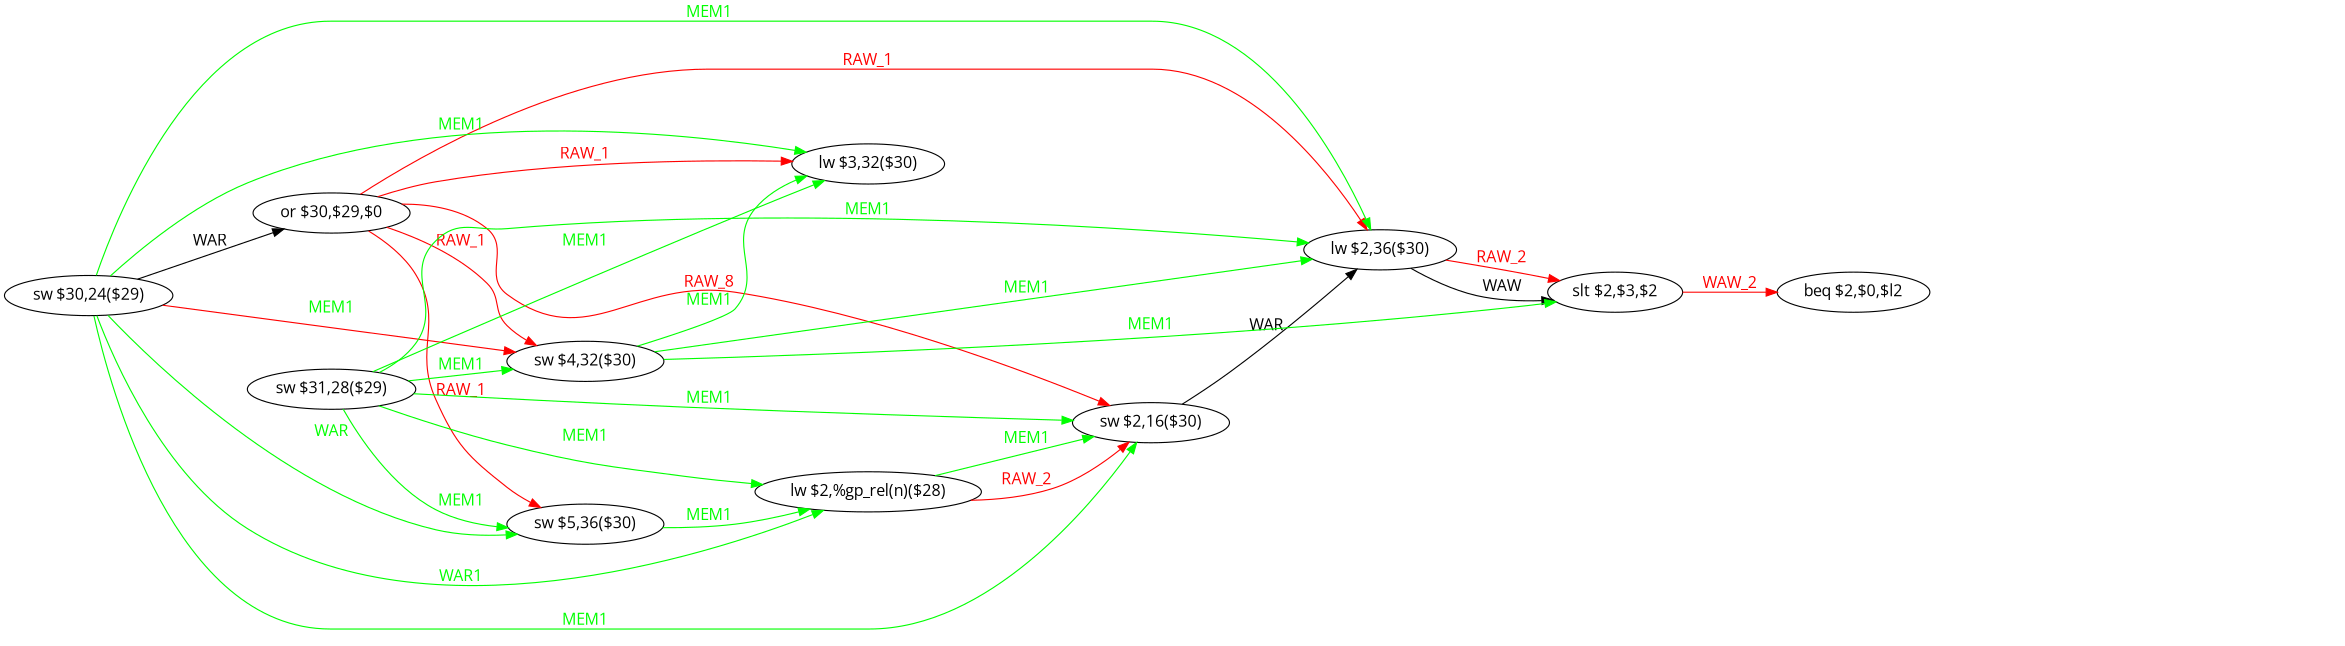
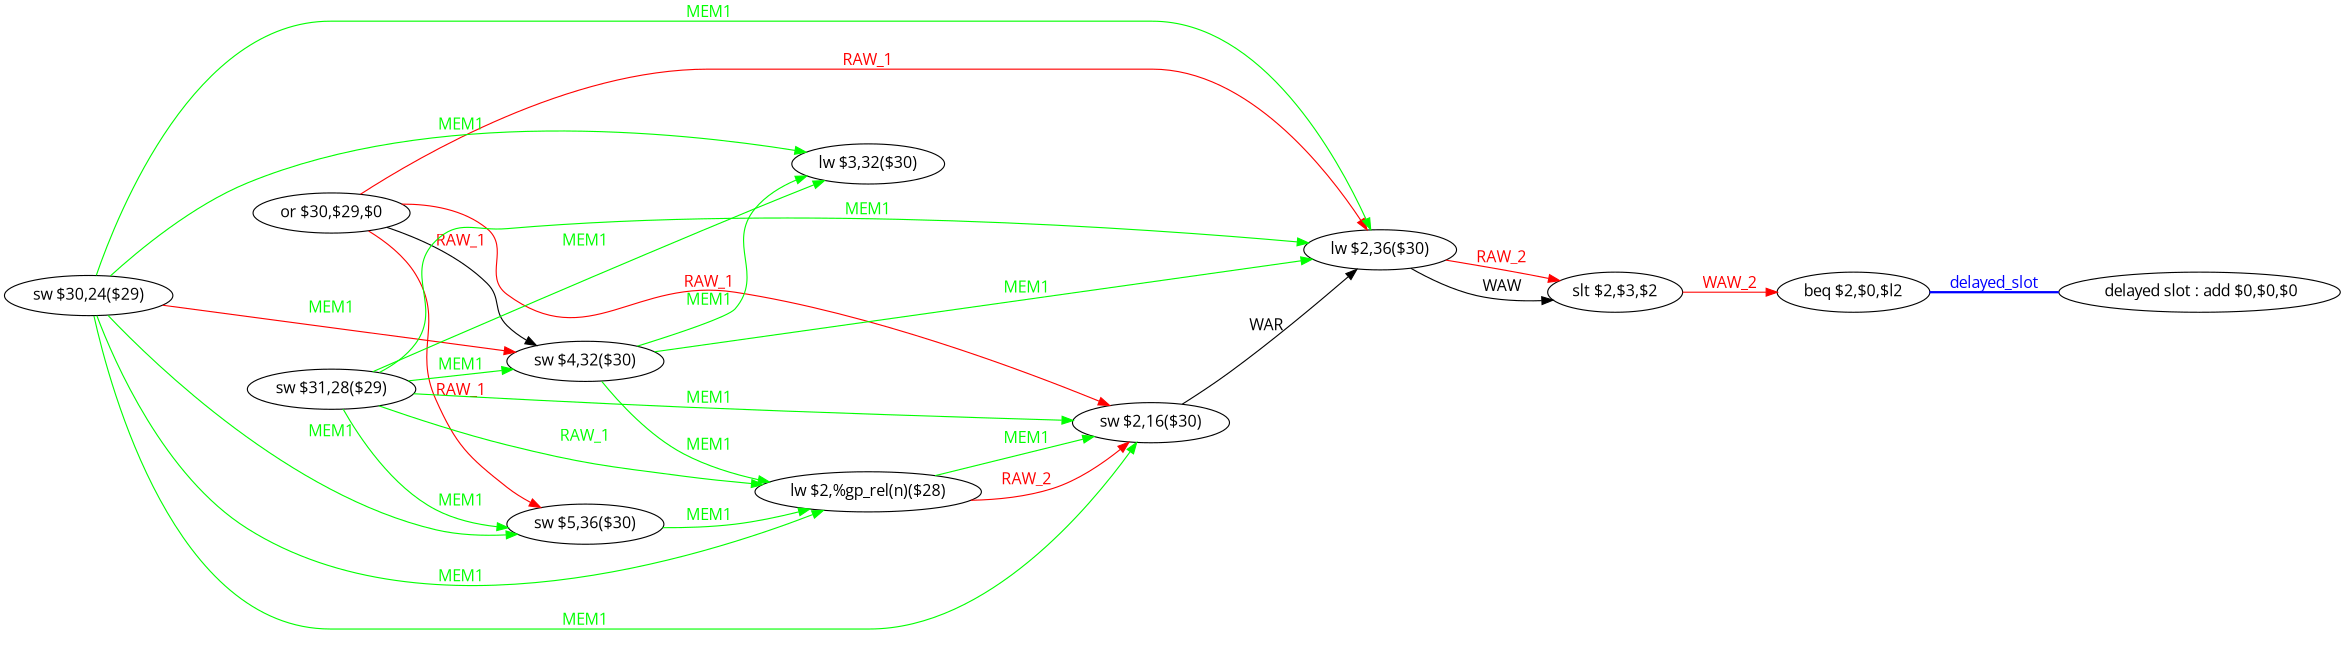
edge "or $30,$29,$0" -> "lw $3,32($30)": removed, label "RAW_1"
edge "sw $30,24($29)" -> "or $30,$29,$0": removed, label "WAR"
edge "or $30,$29,$0" -> "sw $4,32($30)": color red -> black
edge "or $30,$29,$0" -> "sw $2,16($30)": label "RAW_8" -> "RAW_1"
node "delayed slot : add $0,$0,$0": added
edge "sw $4,32($30)" -> "slt $2,$3,$2": now "sw $4,32($30)" -> "lw $2,%gp_rel(n)($28)"
edge "sw $30,24($29)" -> "sw $5,36($30)": label "WAR" -> "MEM1"
edge "sw $31,28($29)" -> "lw $2,%gp_rel(n)($28)": label "MEM1" -> "RAW_1"
edge "sw $30,24($29)" -> "lw $2,%gp_rel(n)($28)": label "WAR1" -> "MEM1"
